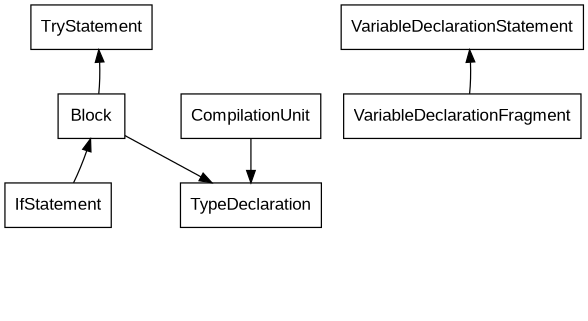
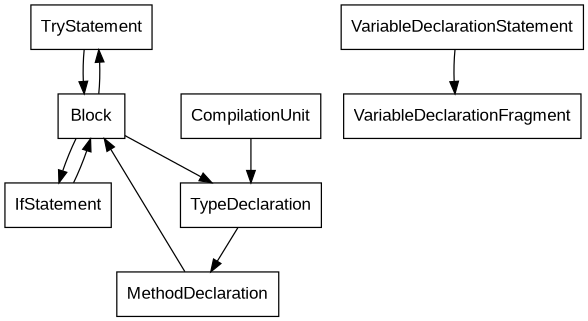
edge "TryStatement" -> "Block": added
edge "VariableDeclarationFragment" -> "VariableDeclarationStatement": reversed
edge "Block" -> "IfStatement": added
node "MethodDeclaration": added
